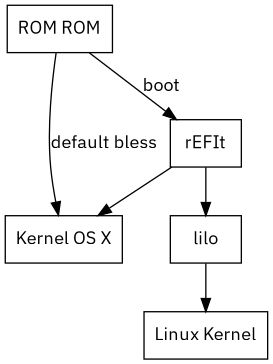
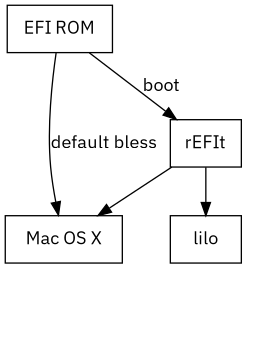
node "ROM ROM": label "ROM ROM" -> "EFI ROM"
node "Kernel OS X": label "Kernel OS X" -> "Mac OS X"
node "Linux Kernel": removed
